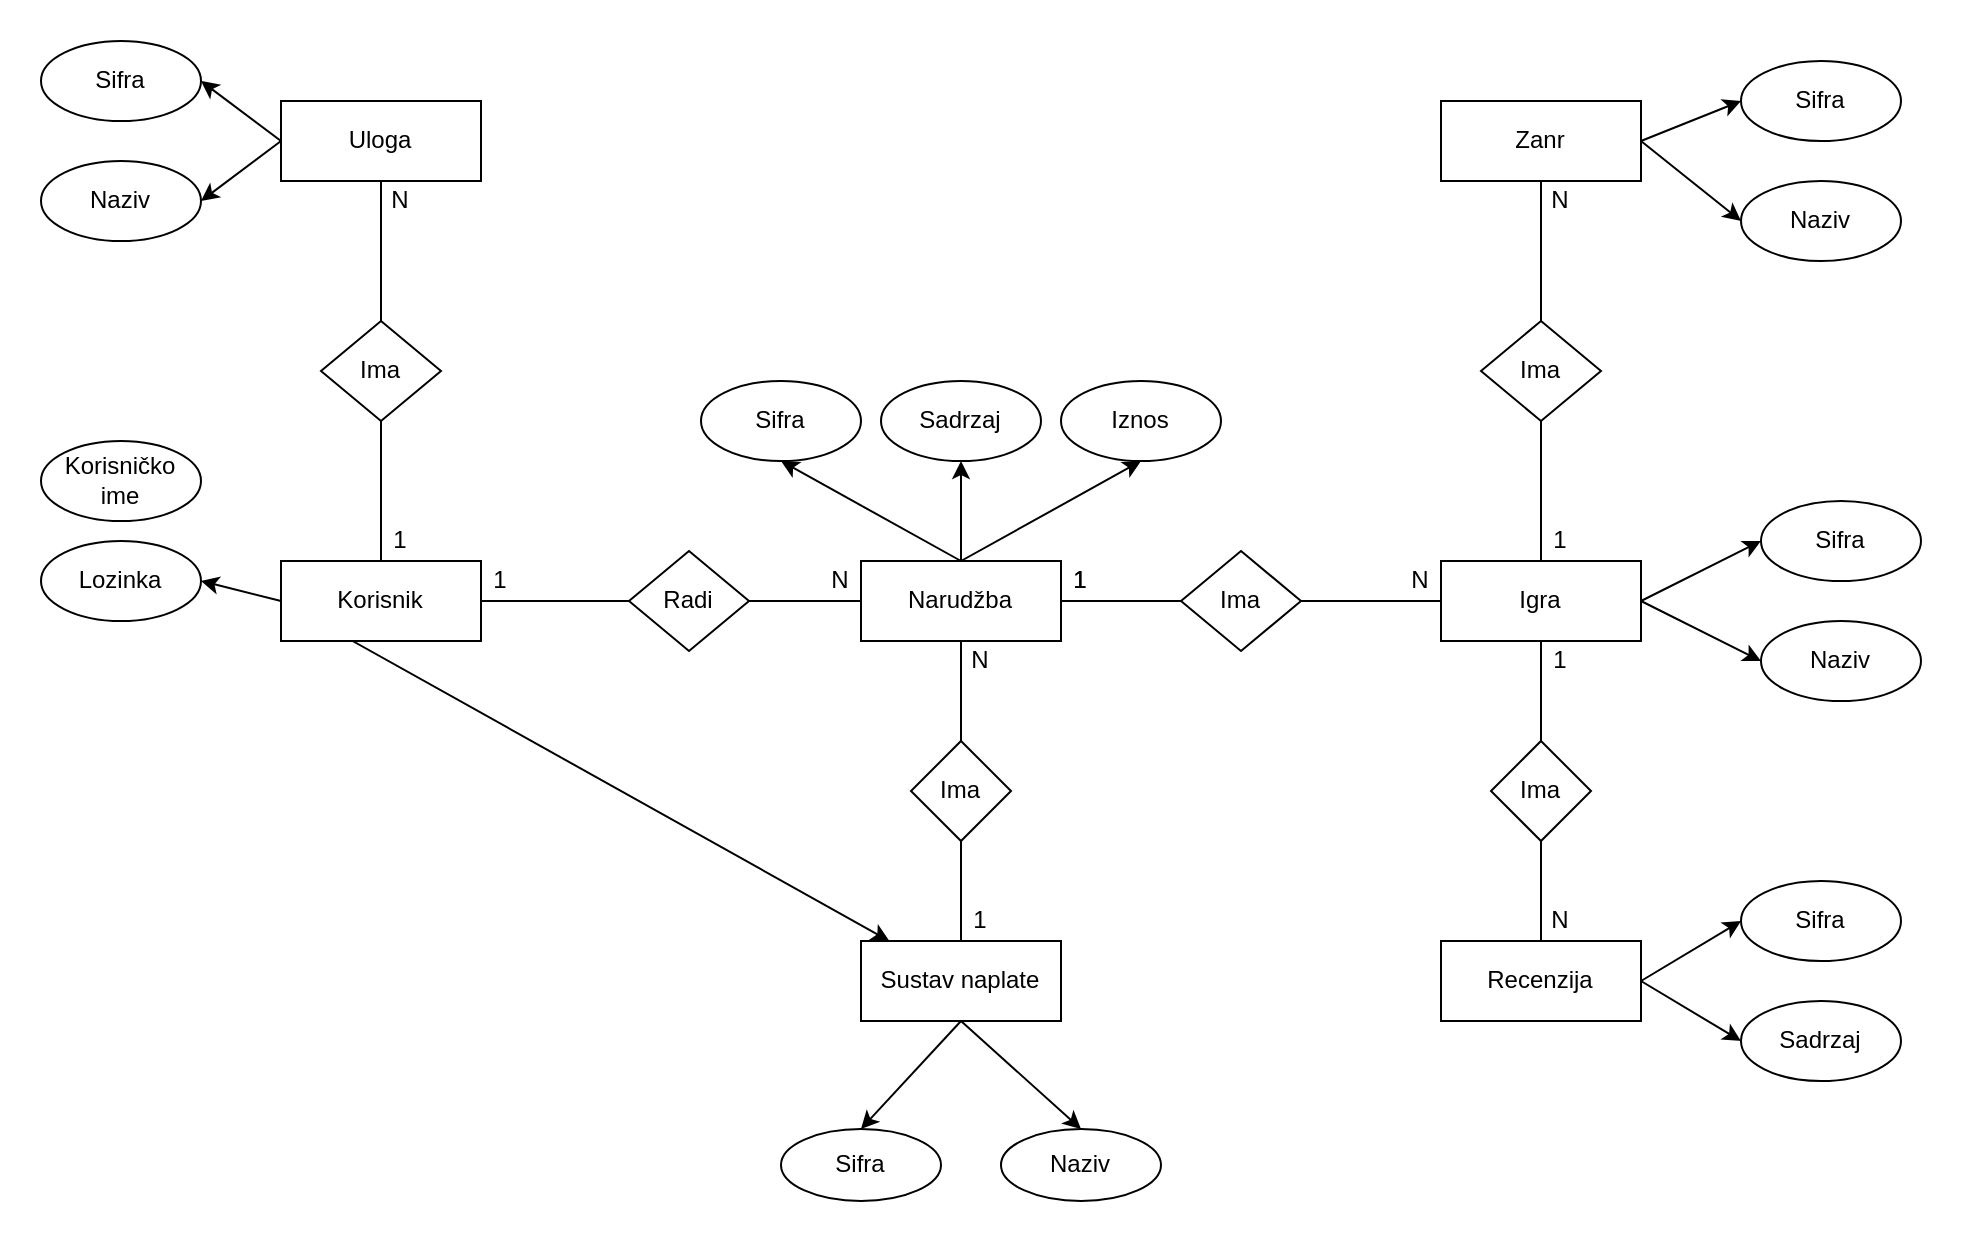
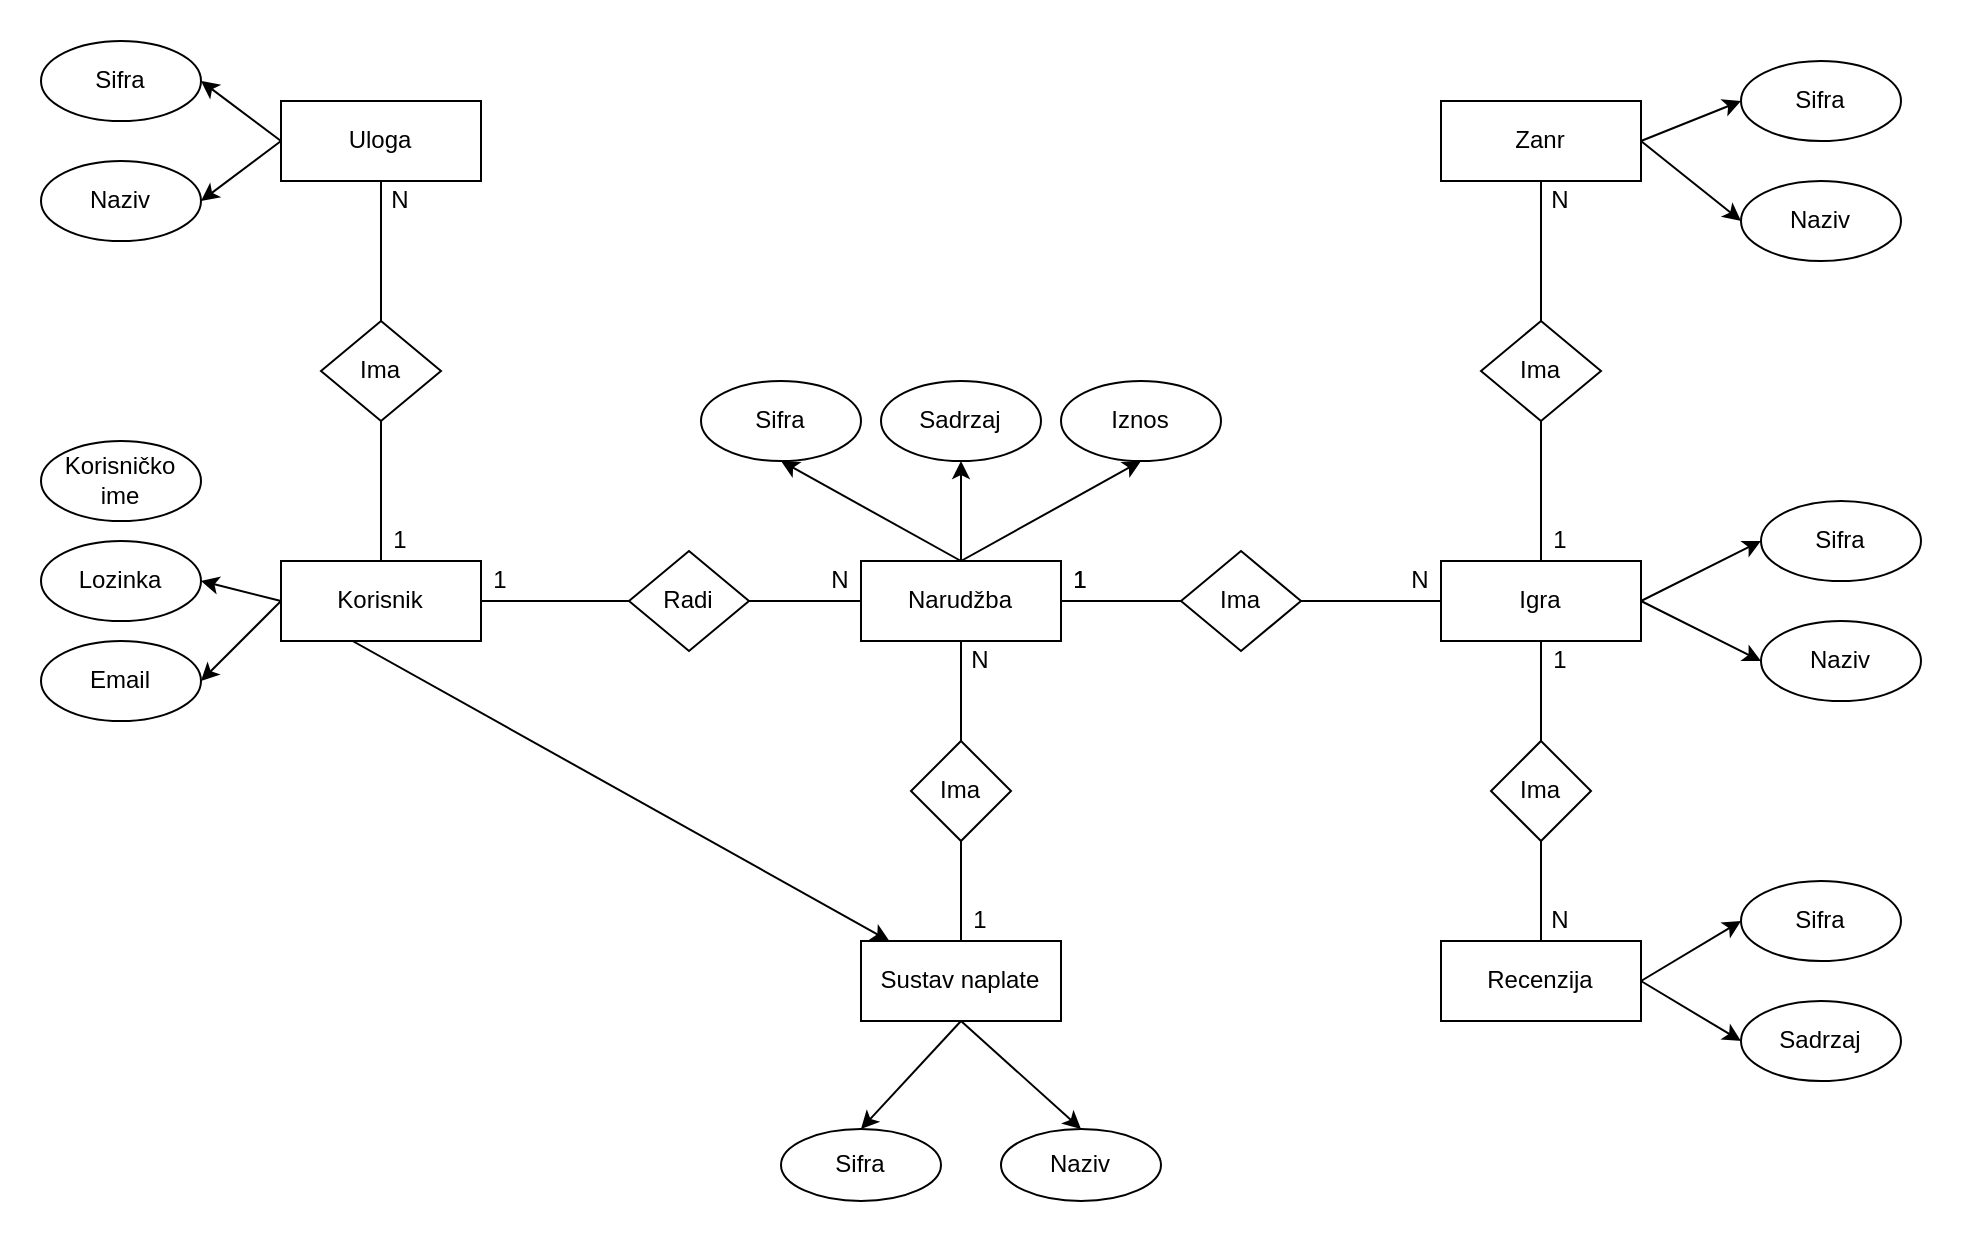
edge "Korisnik" -> "Email": added
node "Email": added
